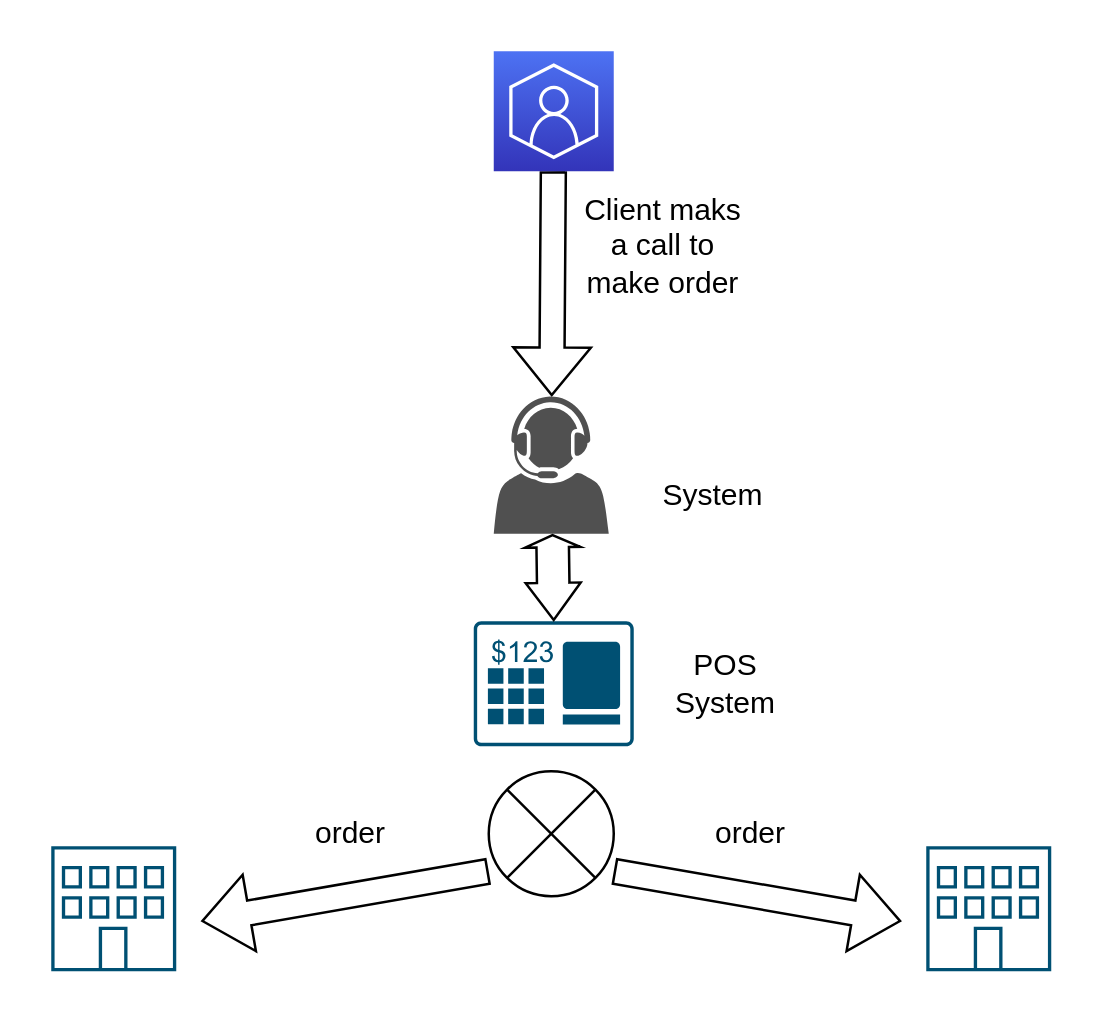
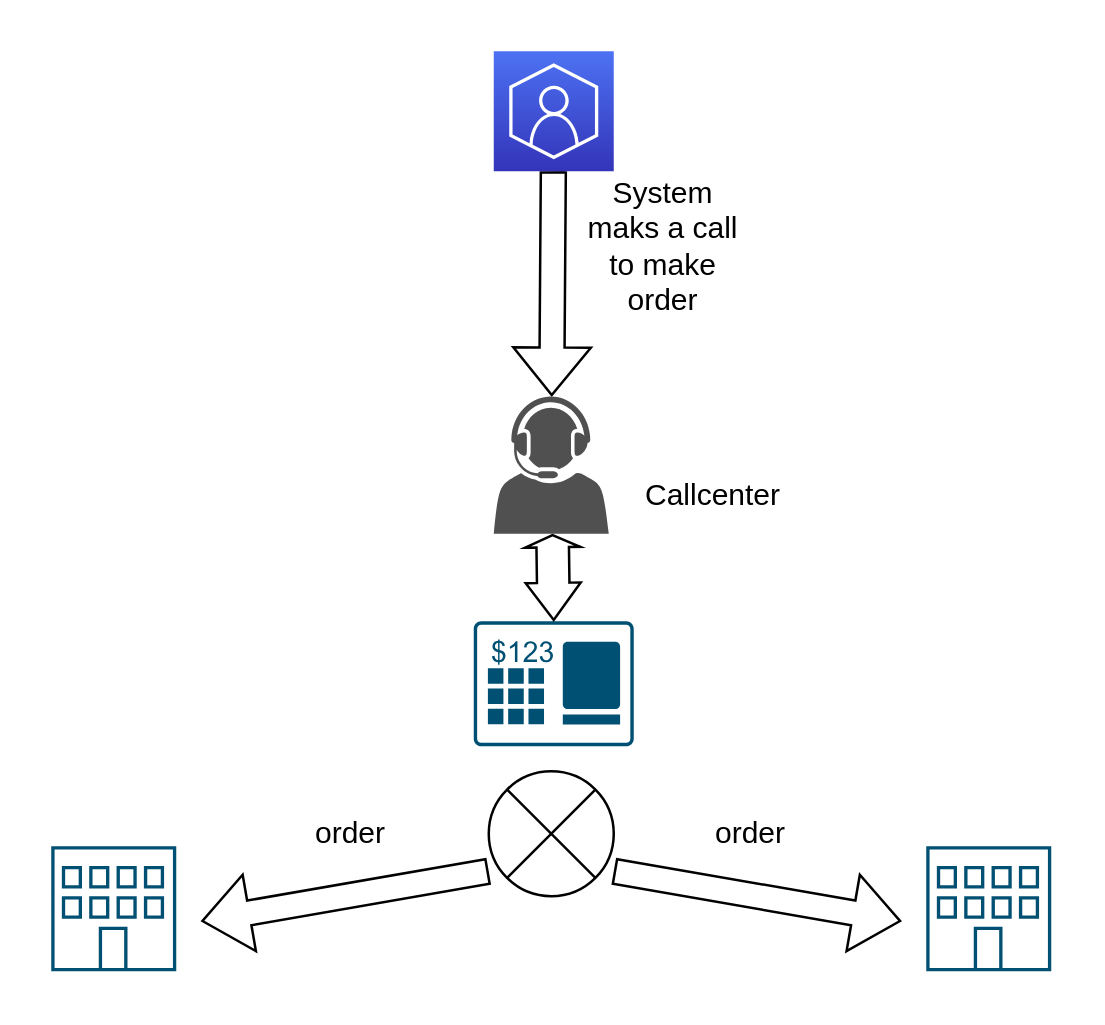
node "Client maks a call to make order": label "Client maks a call to make order" -> "System maks a call to make order"
node "System": label "System" -> "Callcenter"
node "POS System": removed
